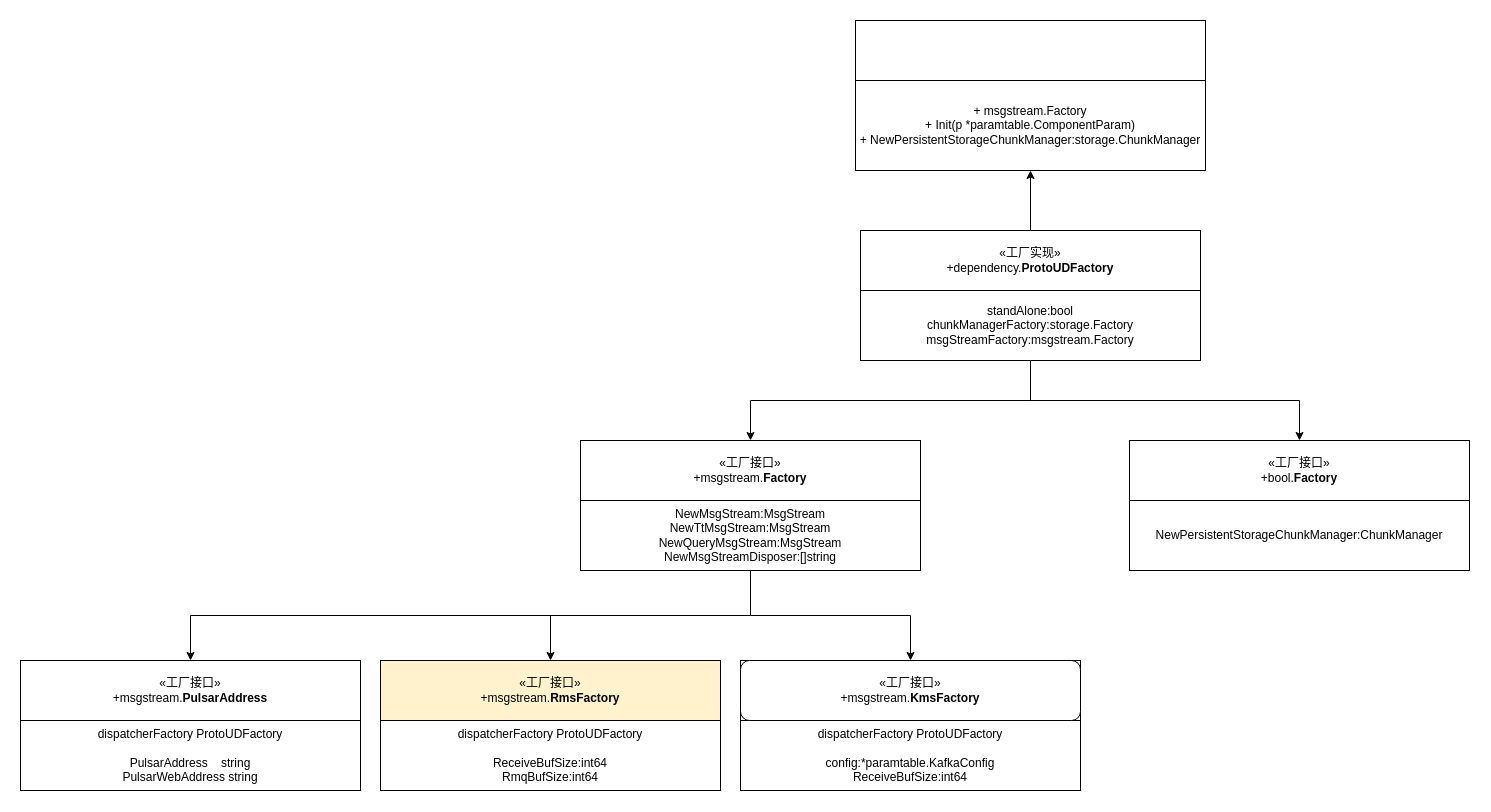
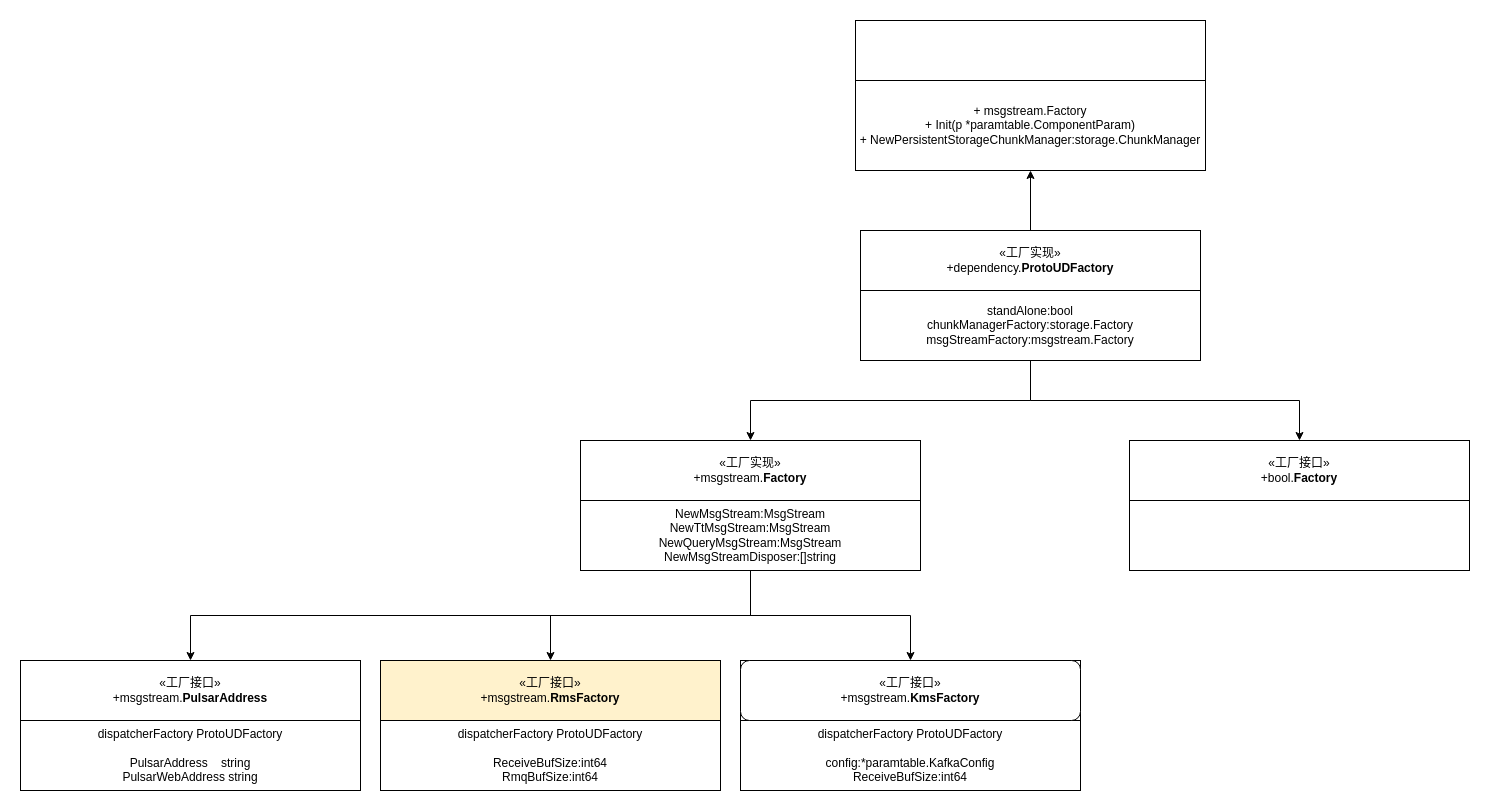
node "«工厂接口» +msgstream.Factory": label "«工厂接口» +msgstream.Factory" -> "«工厂实现» +msgstream.Factory"
node "NewPersistentStorageChunkManager:ChunkManager": removed
